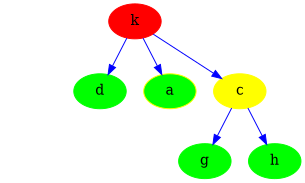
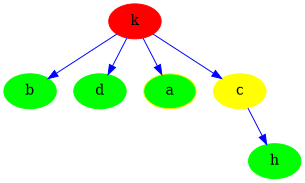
node "b": added
node "g": removed
